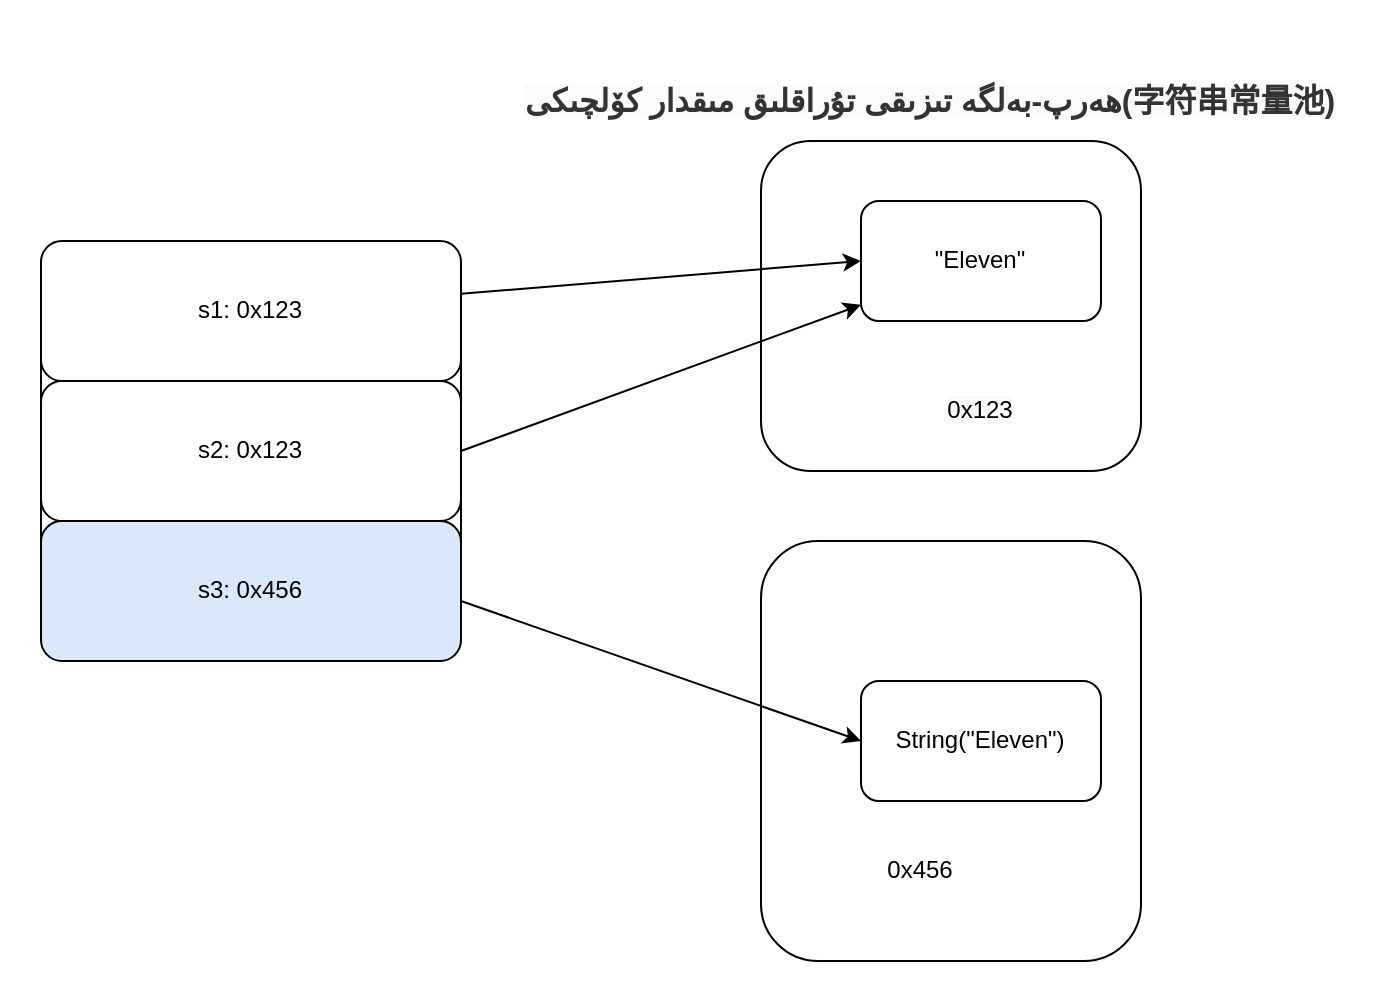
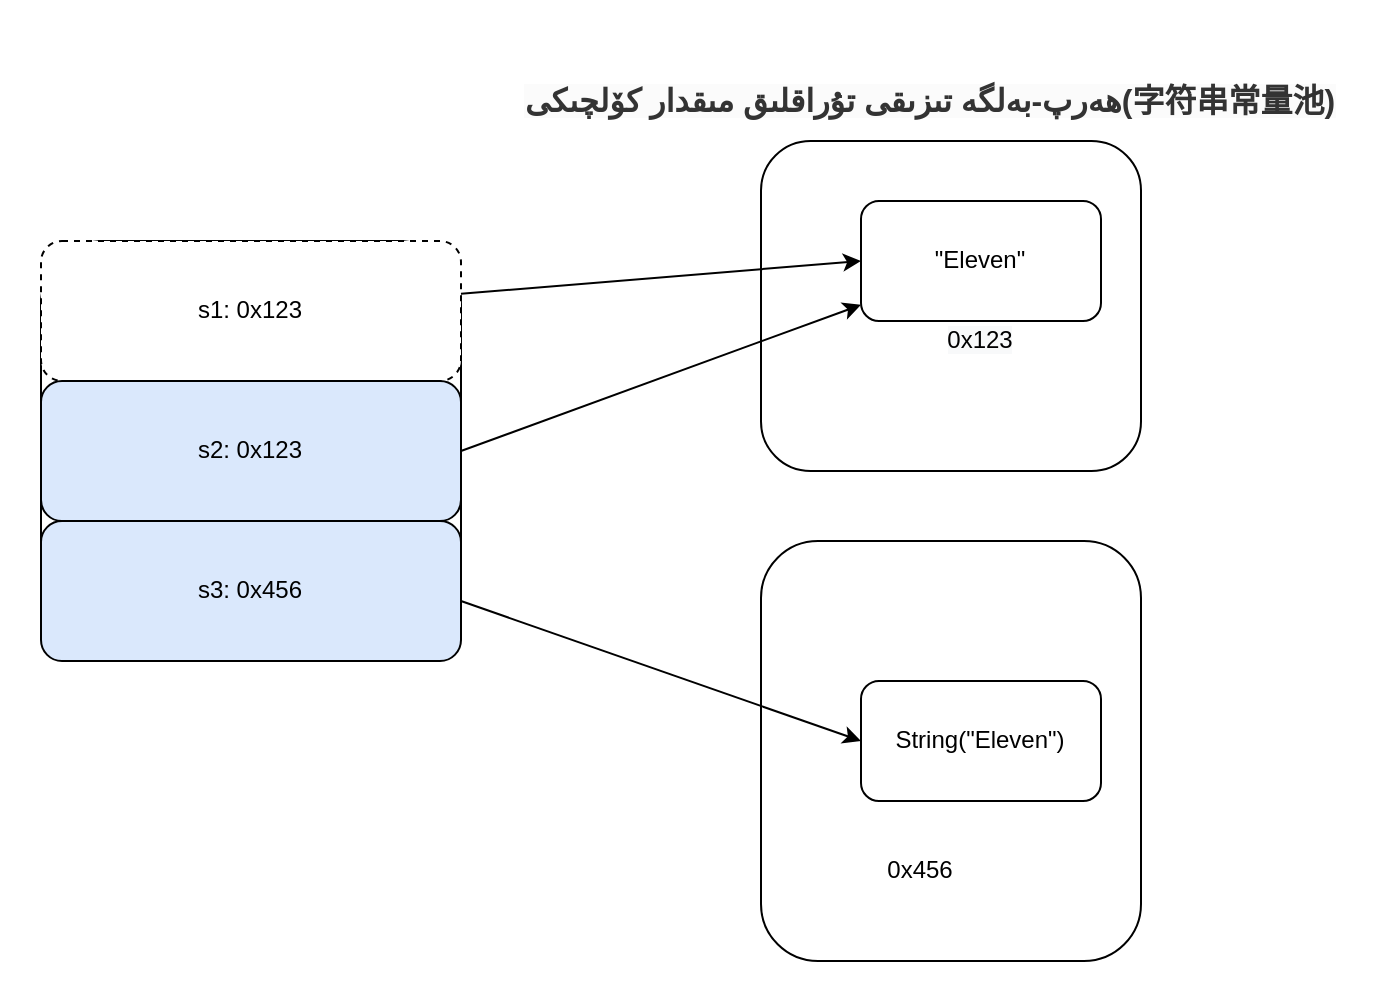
node "s1: 0x123": style solid -> dashed
node "0x123": moved (981, 411) -> (981, 341)
node "s2: 0x123": fillcolor #ffffff -> #dae8fc
